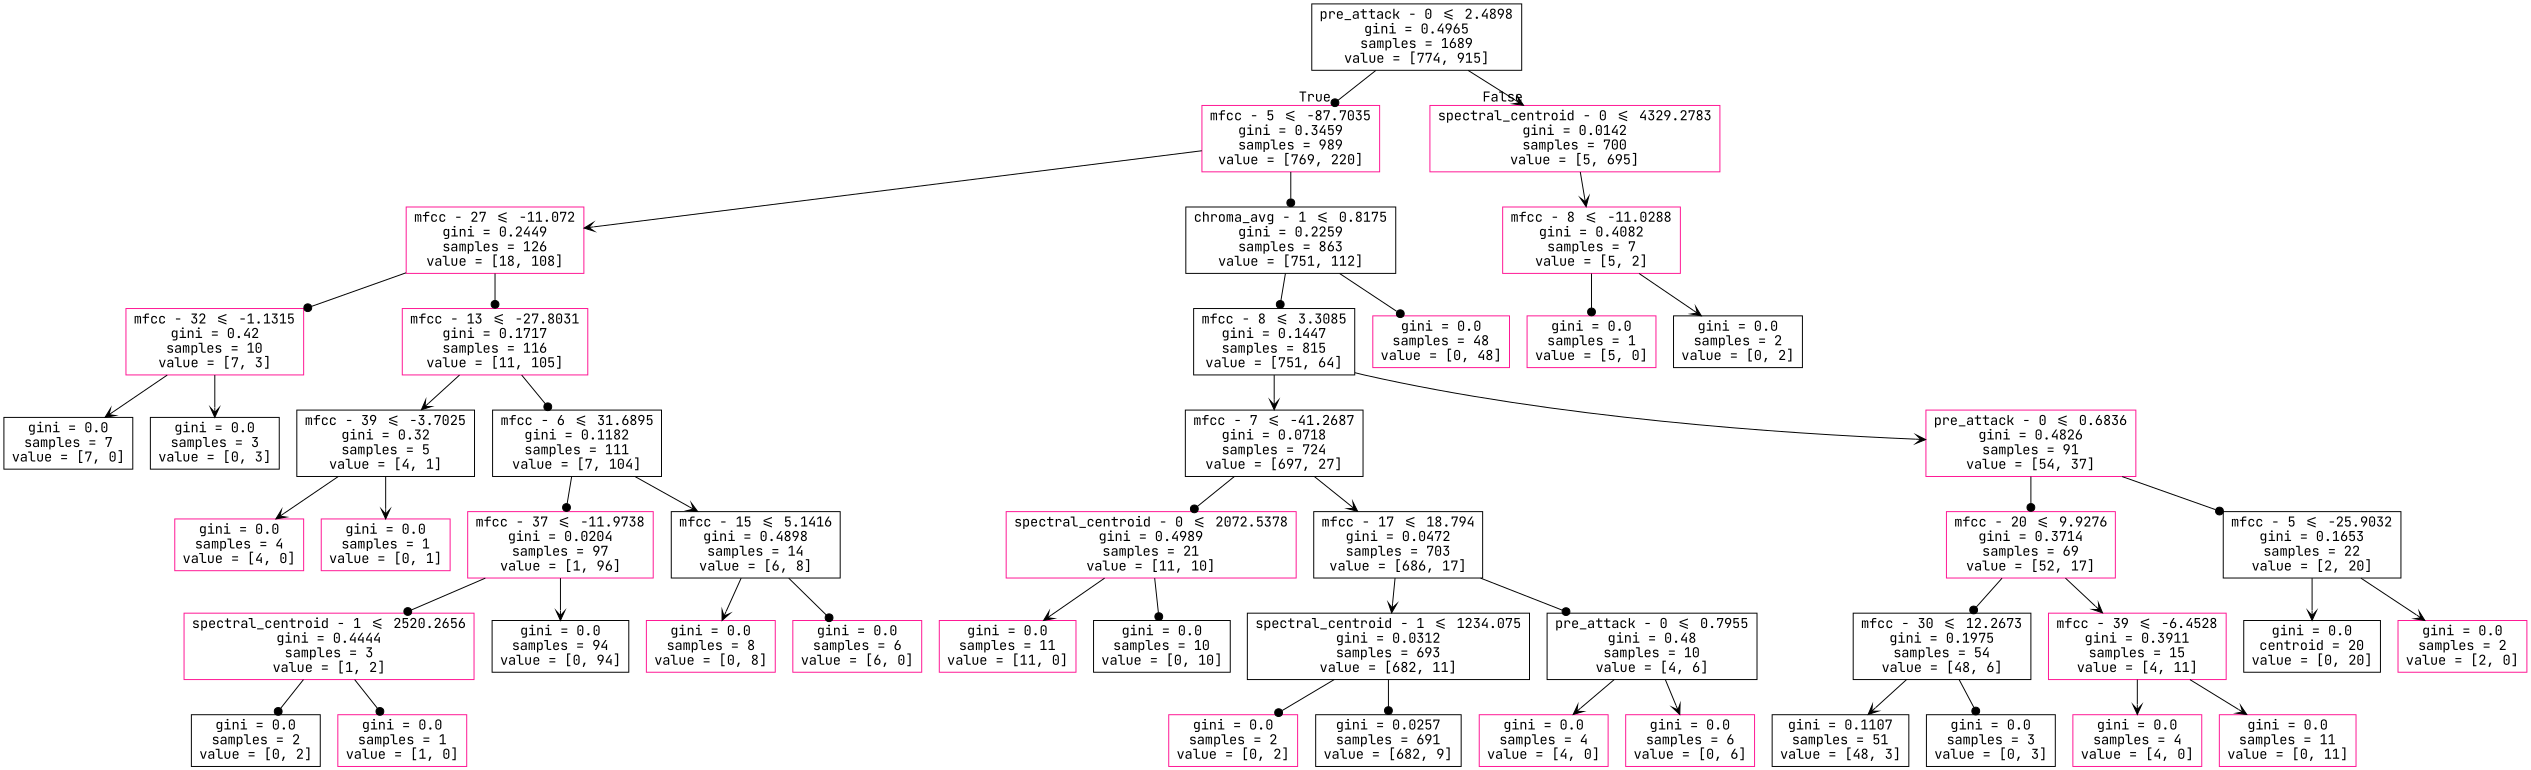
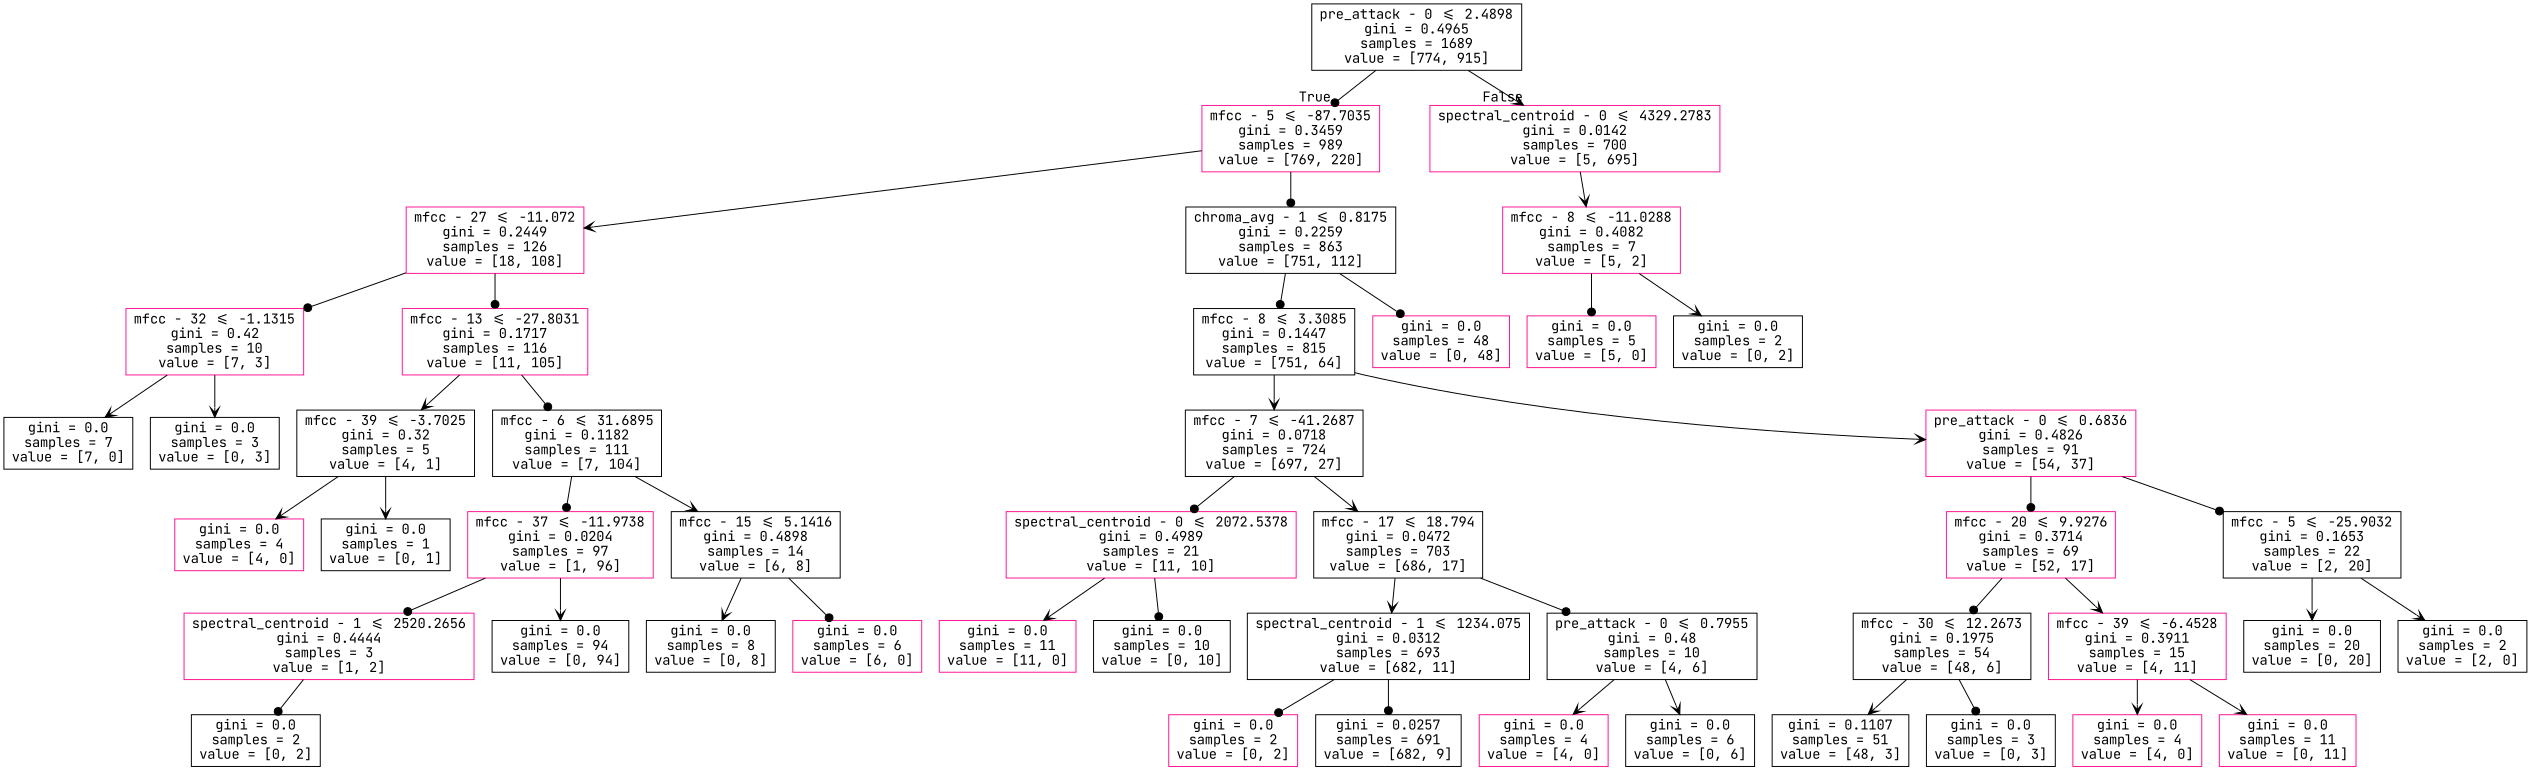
node "gini = 0.0 samples = 1 value = [5, 0]": label "gini = 0.0 samples = 1 value = [5, 0]" -> "gini = 0.0 samples = 5 value = [5, 0]"
node "gini = 0.0 samples = 1 value = [0, 1]": color deeppink -> black
node "gini = 0.0 samples = 8 value = [0, 8]": color deeppink -> black
node "gini = 0.0 centroid = 20 value = [0, 20]": label "gini = 0.0 centroid = 20 value = [0, 20]" -> "gini = 0.0 samples = 20 value = [0, 20]"
node "gini = 0.0 samples = 2 value = [2, 0]": color deeppink -> black
node "gini = 0.0 samples = 1 value = [1, 0]": removed
node "gini = 0.0 samples = 6 value = [0, 6]": color deeppink -> black
